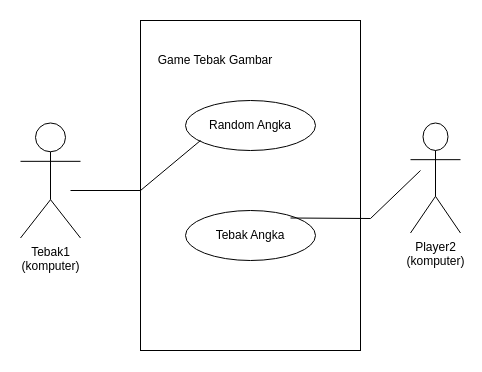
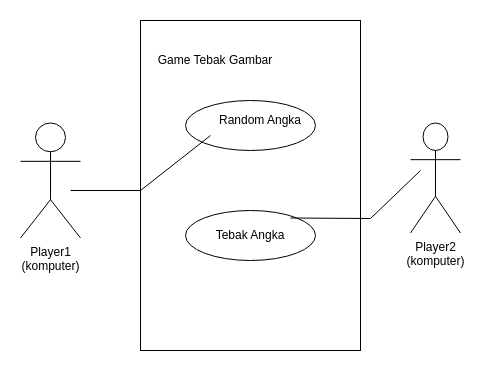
node "Random Angka": moved (251, 126) -> (261, 121)
node "Tebak1 (komputer)": label "Tebak1 (komputer)" -> "Player1 (komputer)"
